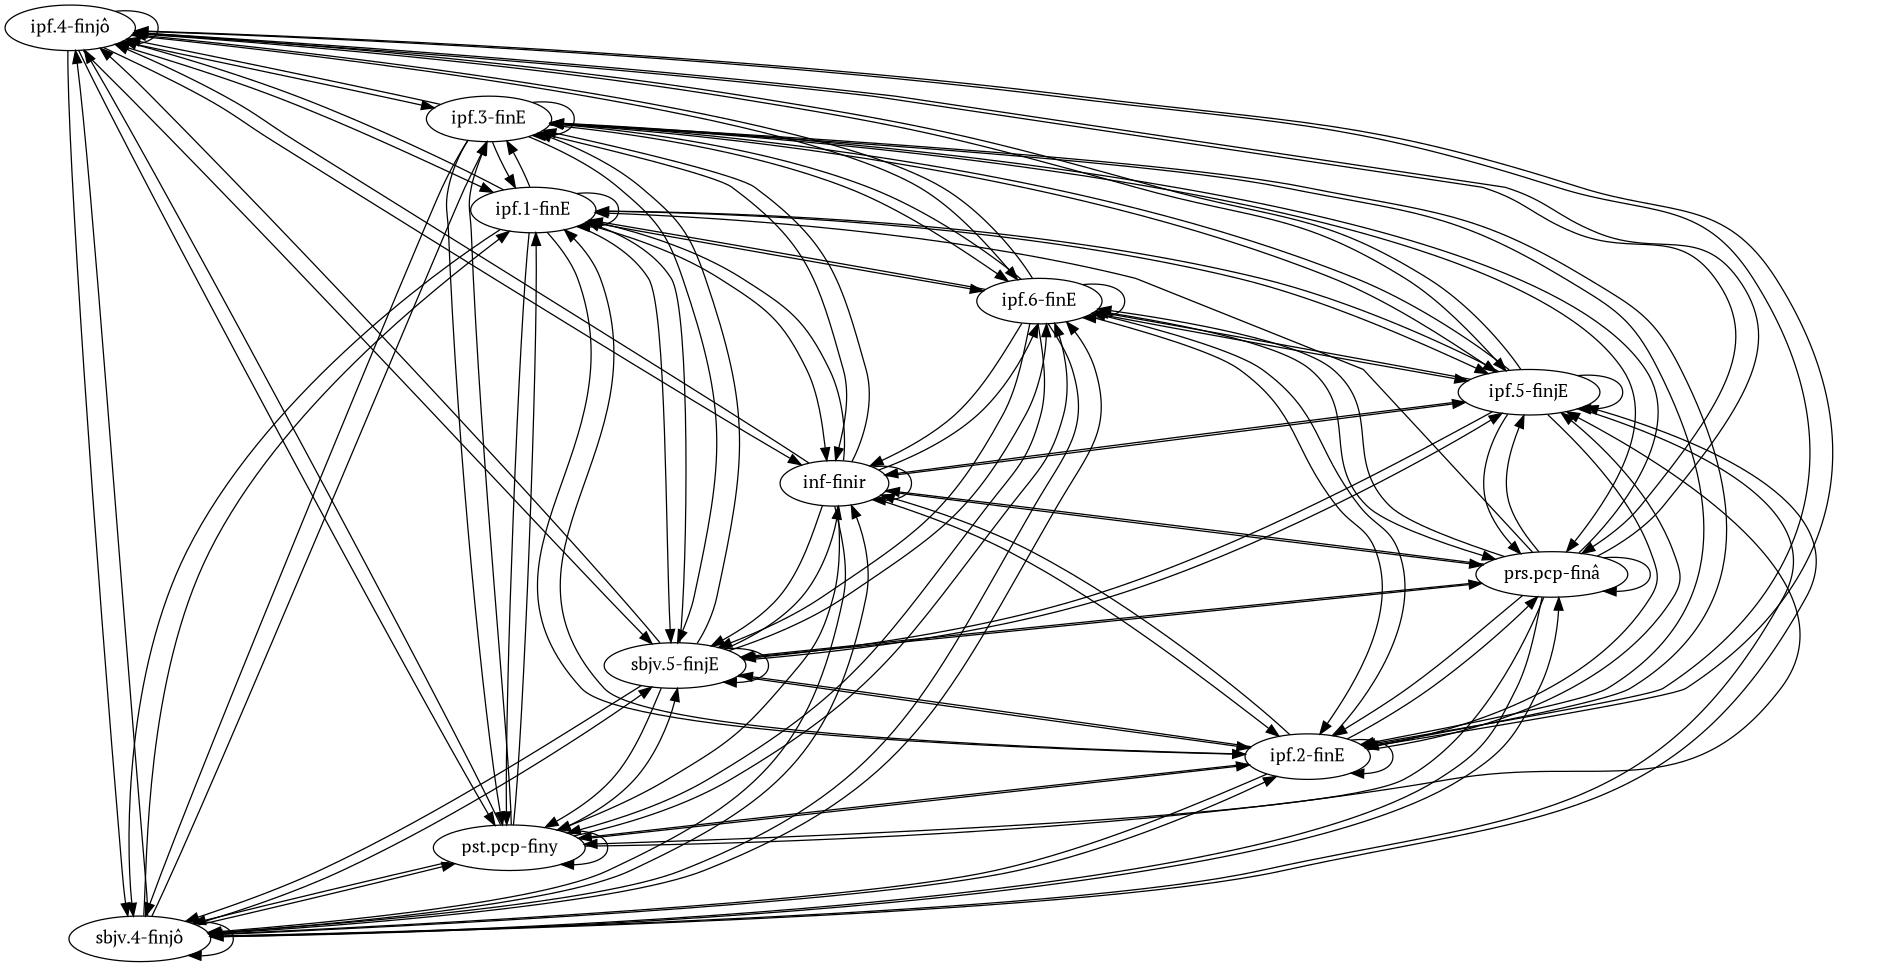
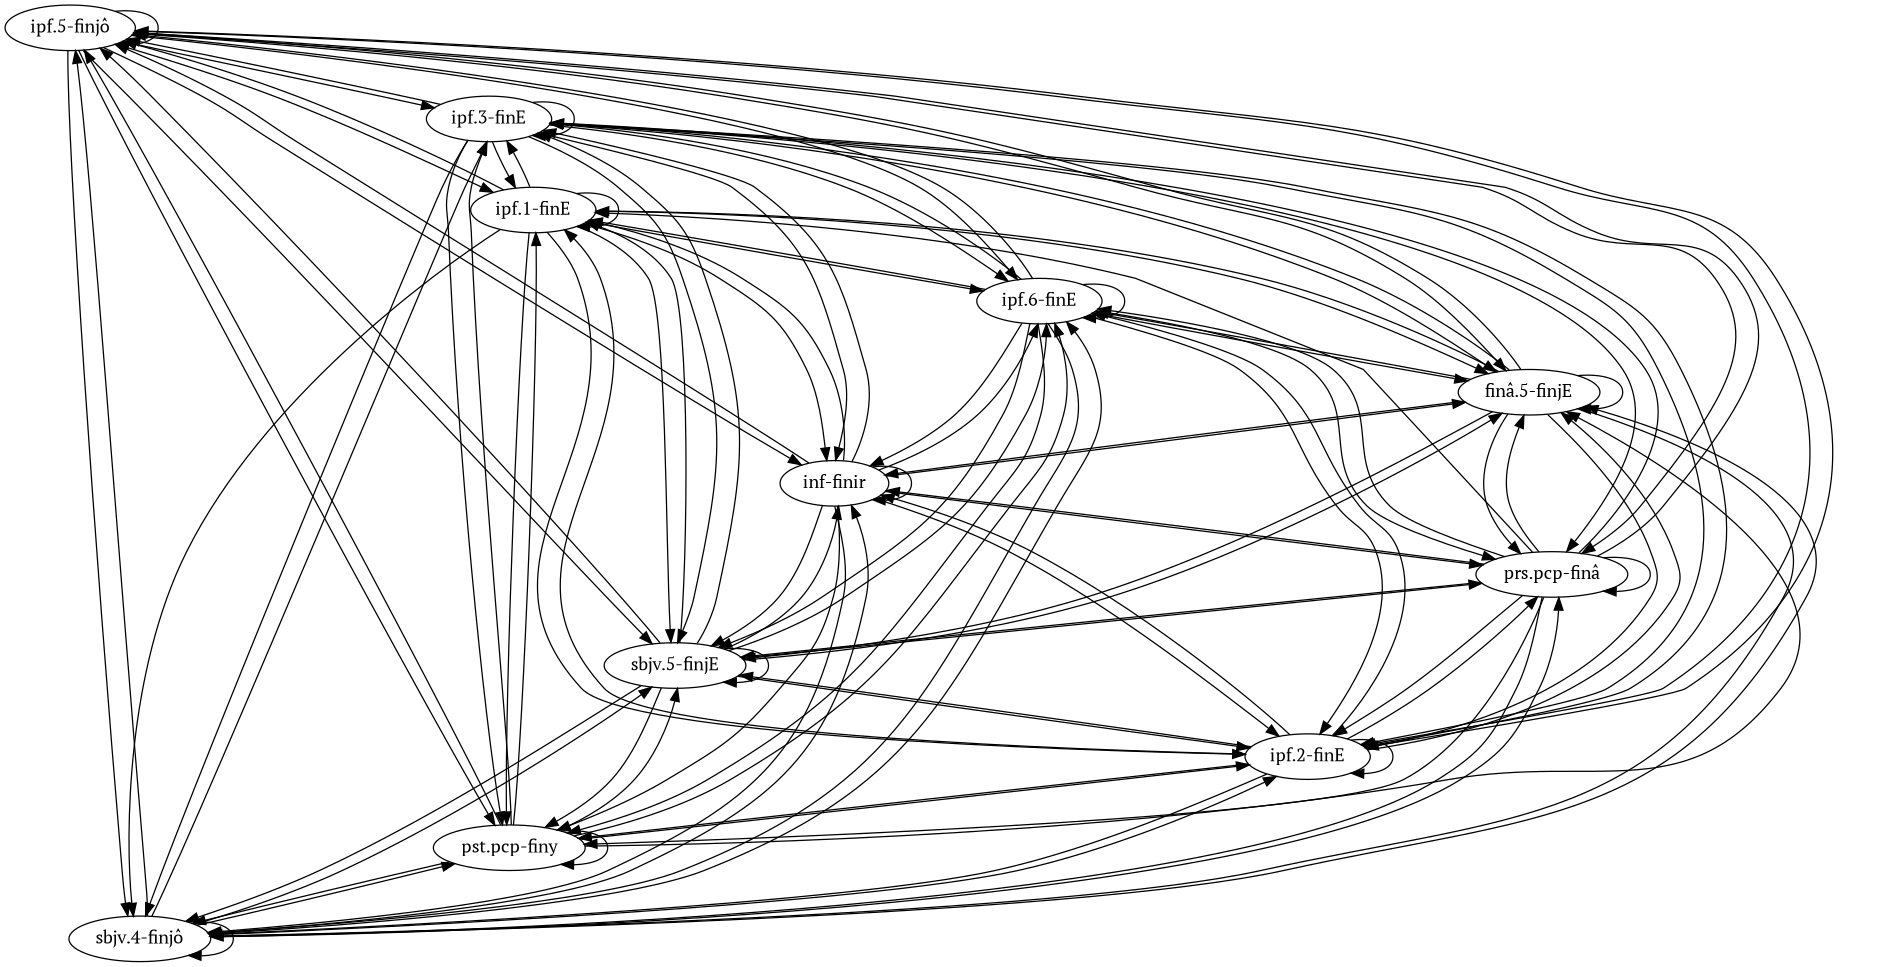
node "ipf.4-finjô": label "ipf.4-finjô" -> "ipf.5-finjô"
node "ipf.5-finjE": label "ipf.5-finjE" -> "finâ.5-finjE"
edge "sbjv.4-finjô" -> "ipf.1-finE": removed
